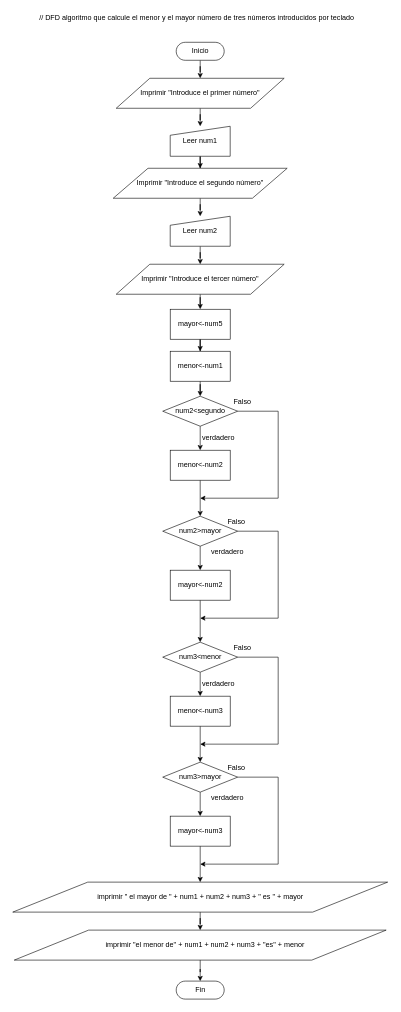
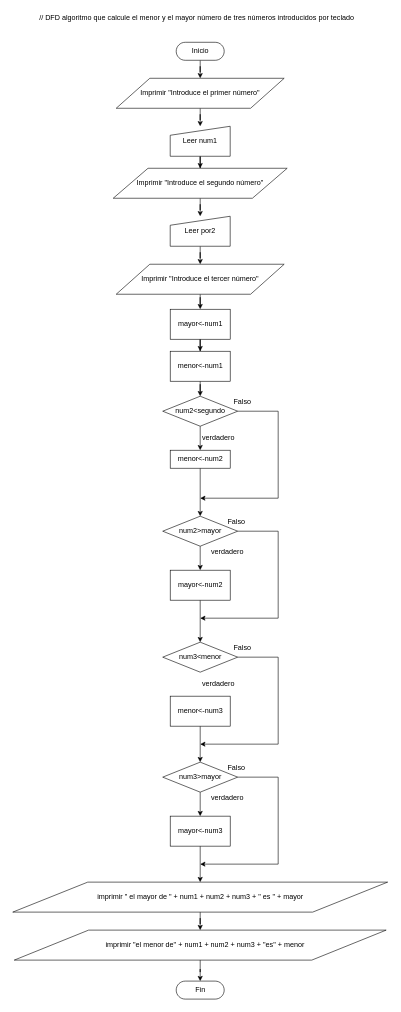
node "Leer num2": label "Leer num2" -> "Leer por2"
node "mayor<-num5": label "mayor<-num5" -> "mayor<-num1"
node "menor<-num2": size 60x30 -> 60x18
edge "num3<menor" -> "menor<-num3": removed
